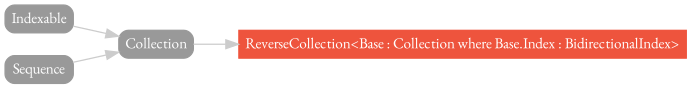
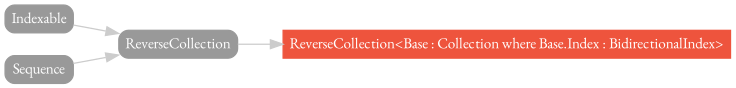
node "Collection": label "Collection" -> "ReverseCollection"
